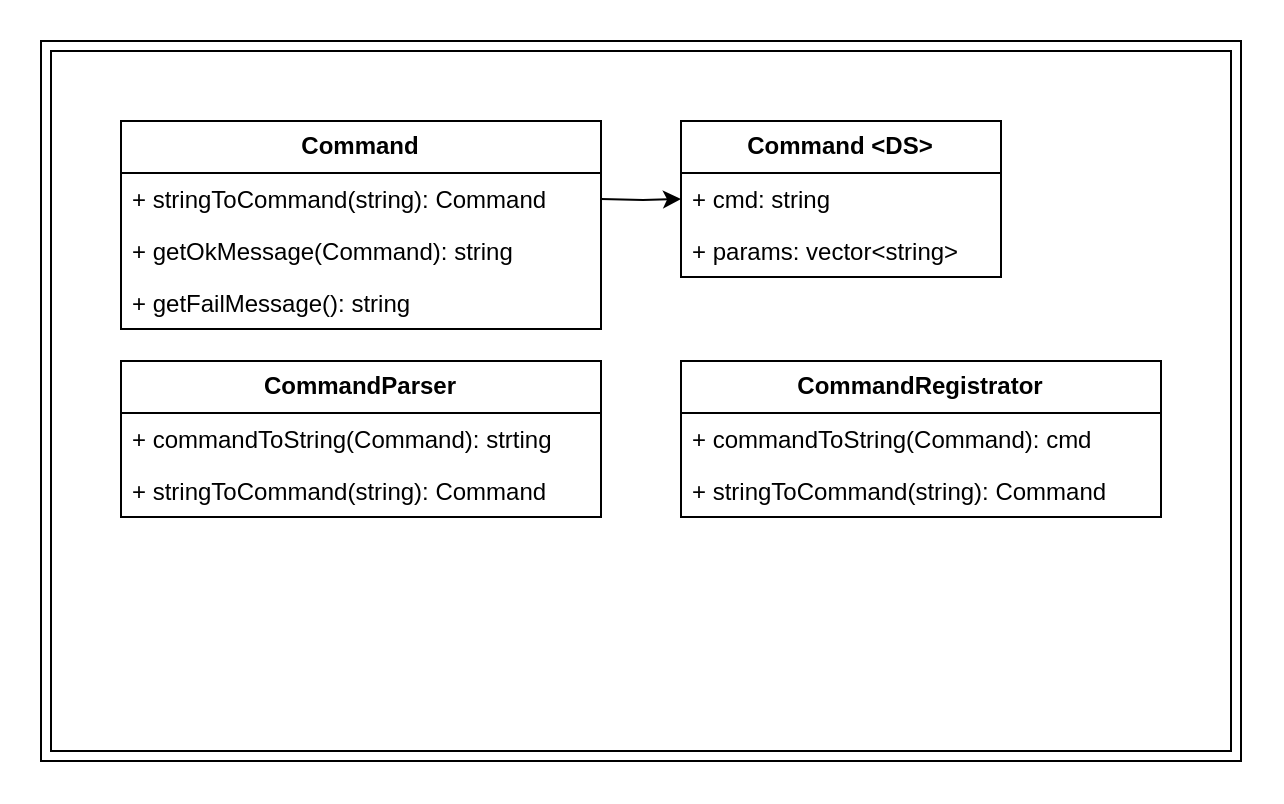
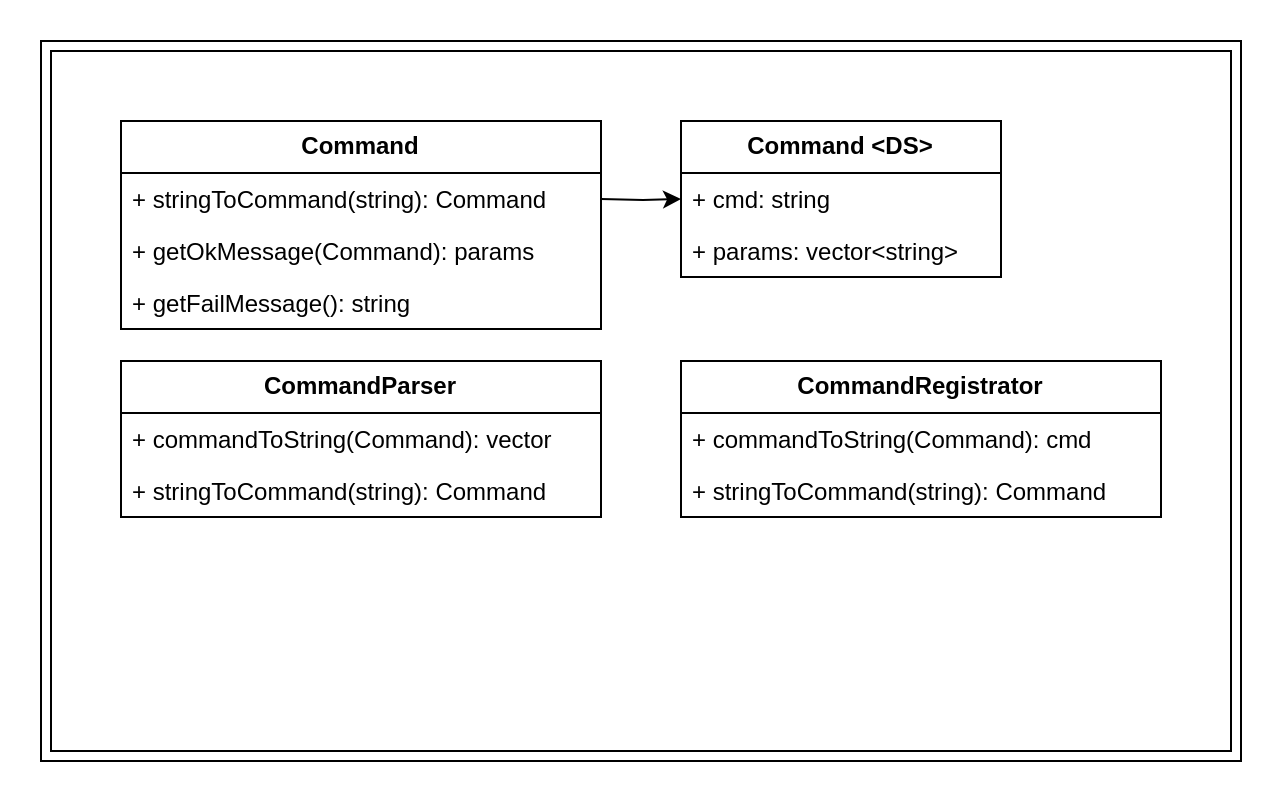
node "+ getOkMessage(Command): string": label "+ getOkMessage(Command): string" -> "+ getOkMessage(Command): params"
node "+ commandToString(Command): strting": label "+ commandToString(Command): strting" -> "+ commandToString(Command): vector"
